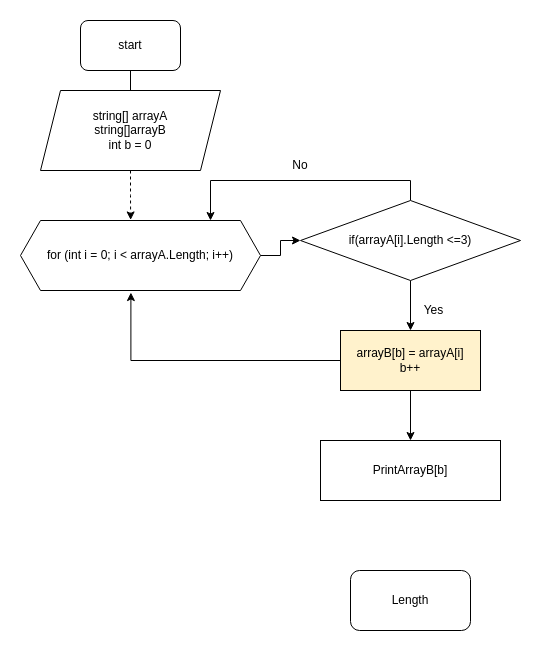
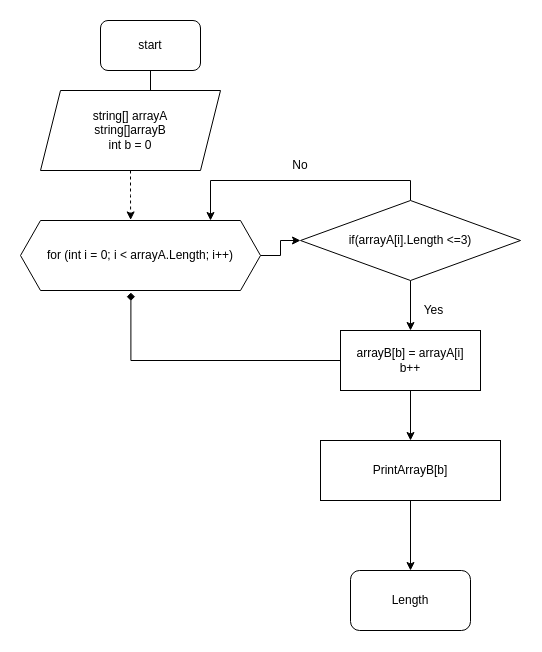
node "start": moved (131, 46) -> (151, 46)
edge "arrayB[b] = arrayA[i] b++" -> "for (int i = 0; i < arrayA.Length; i++)": arrowhead classic -> diamond
node "arrayB[b] = arrayA[i] b++": fillcolor #fff2cc -> #ffffff
edge "PrintArrayB[b]" -> "Length": added
